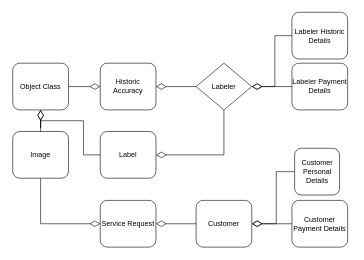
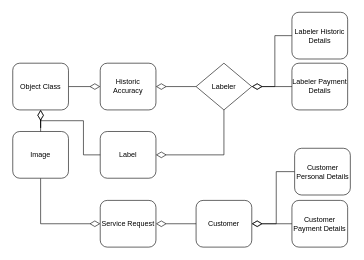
node "Customer Personal Details": size 45x47 -> 56x47
